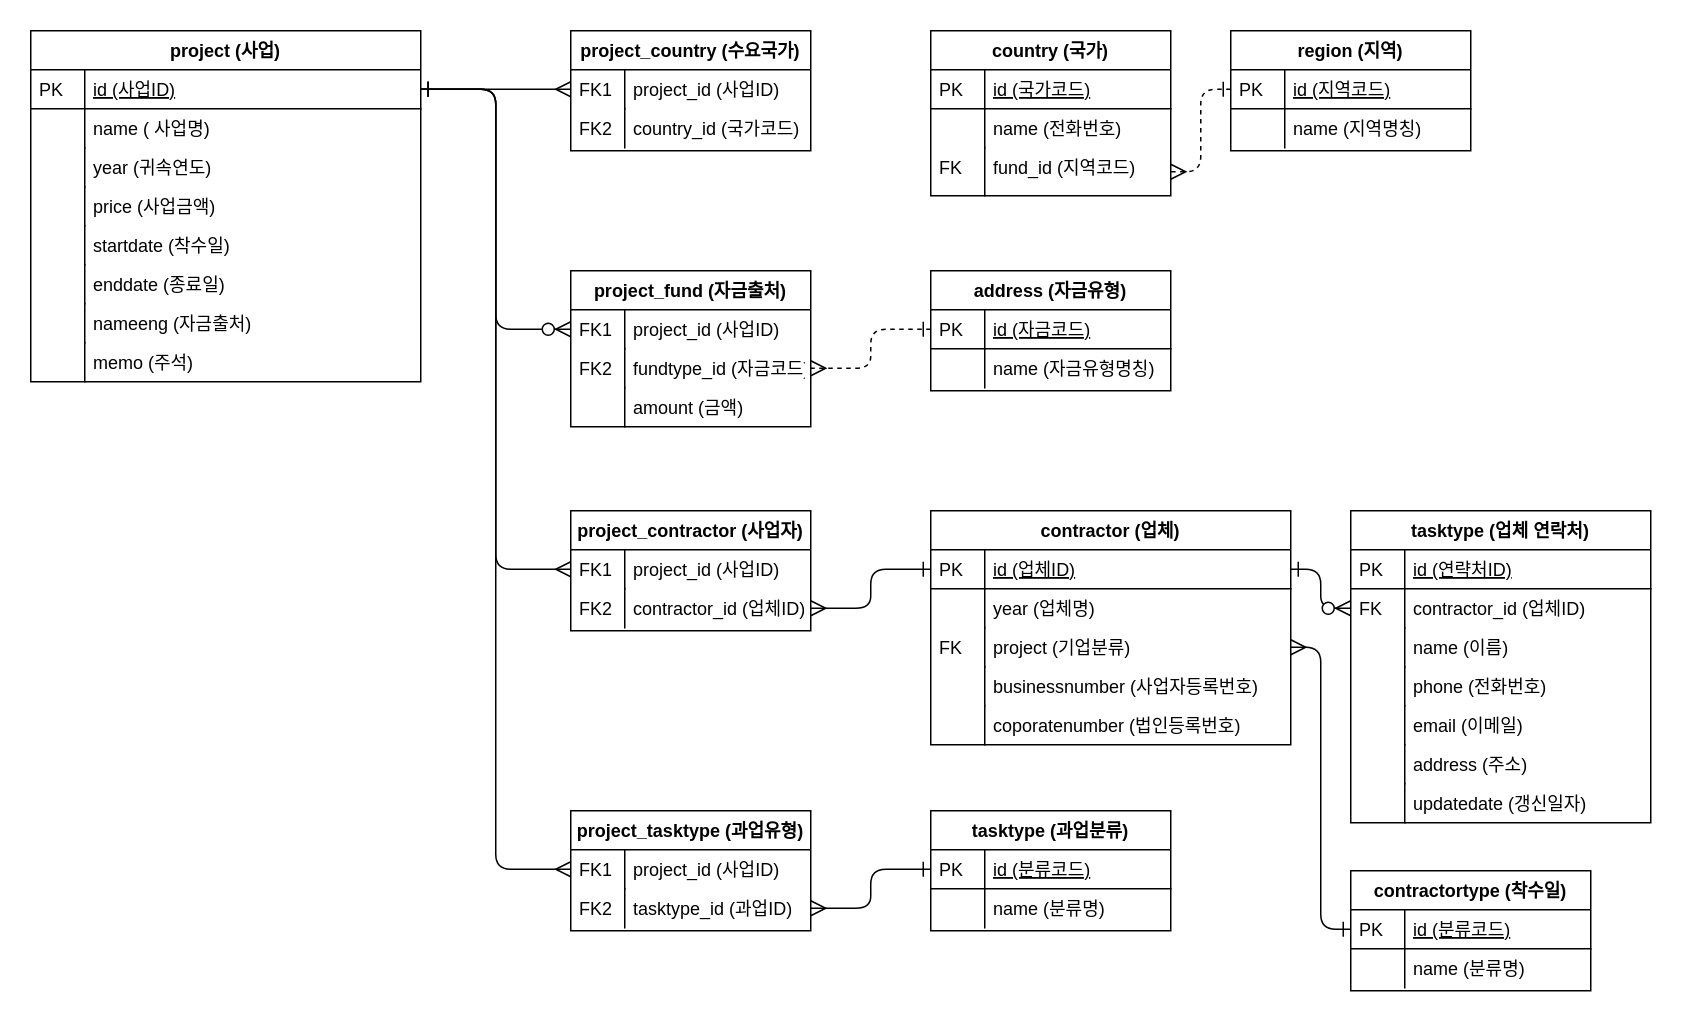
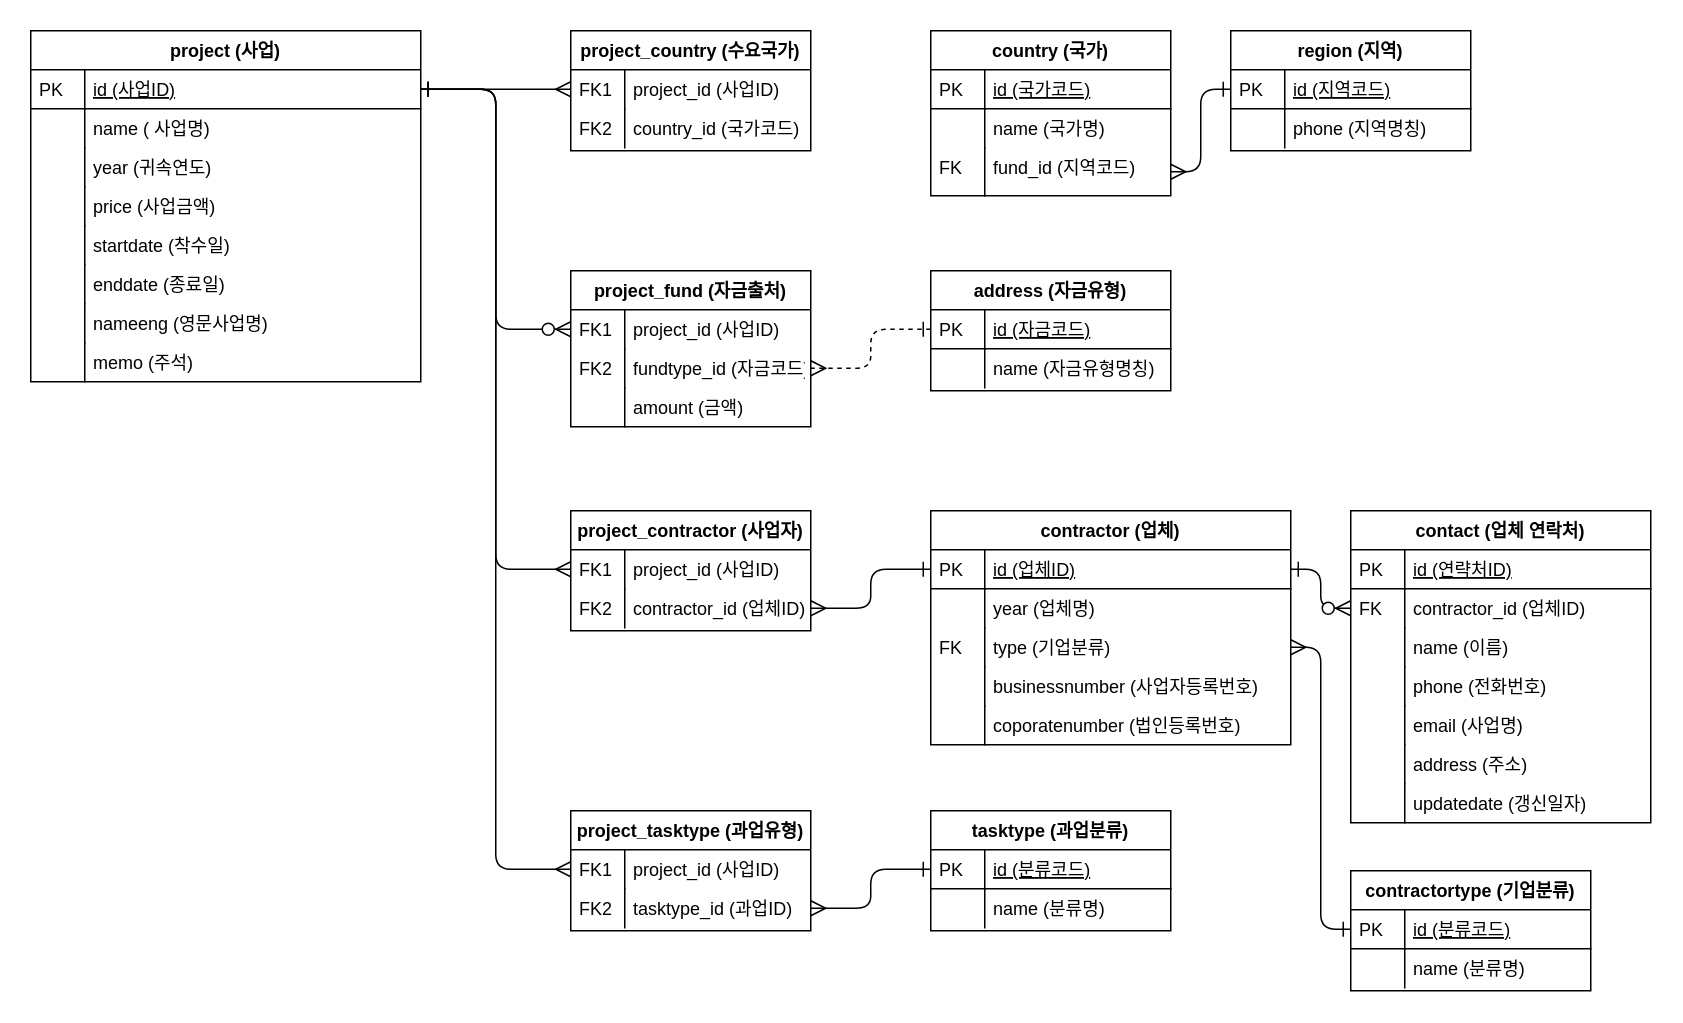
node "name (전화번호)": label "name (전화번호)" -> "name (국가명)"
edge "id (지역코드)" -- "fund_id (지역코드)": style dashed -> solid
node "name (지역명칭)": label "name (지역명칭)" -> "phone (지역명칭)"
node "nameeng (자금출처)": label "nameeng (자금출처)" -> "nameeng (영문사업명)"
node "tasktype (업체 연락처)": label "tasktype (업체 연락처)" -> "contact (업체 연락처)"
node "project (기업분류)": label "project (기업분류)" -> "type (기업분류)"
node "email (이메일)": label "email (이메일)" -> "email (사업명)"
node "contractortype (착수일)": label "contractortype (착수일)" -> "contractortype (기업분류)"
